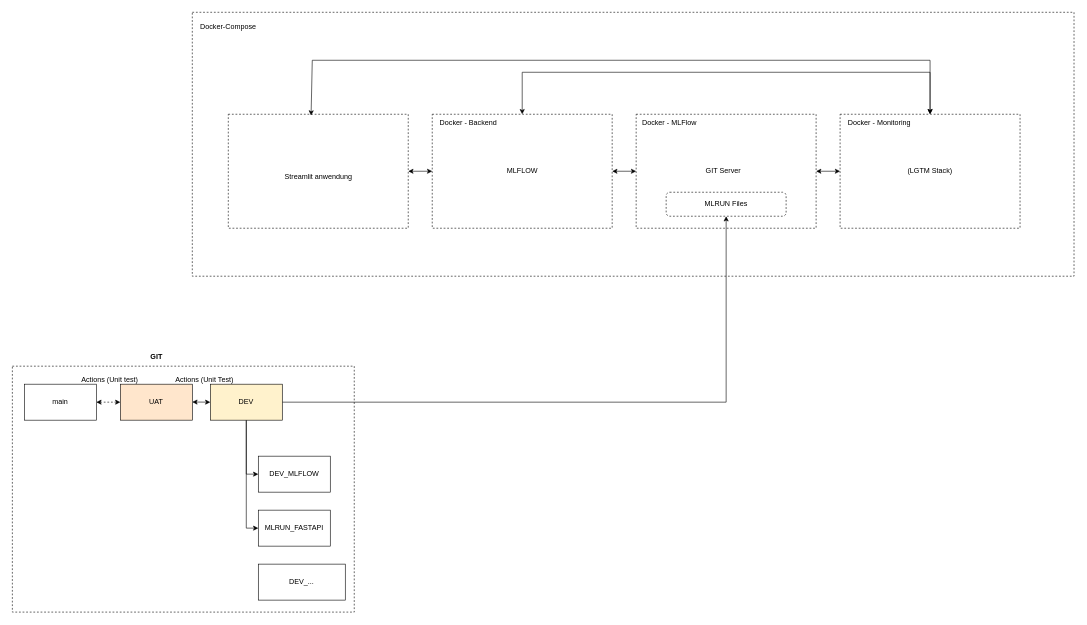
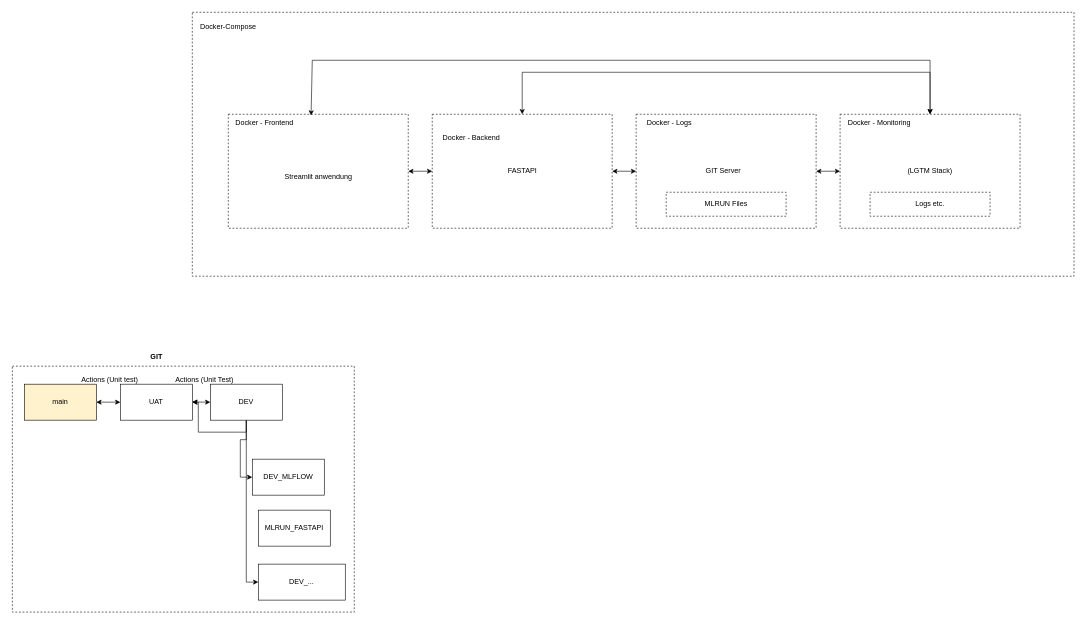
node "Docker - Frontend": added
node "Docker - Backend": moved (468, 123) -> (471, 138)
node "Docker - MLFlow": label "Docker - MLFlow" -> "Docker - Logs"
node "MLFLOW": label "MLFLOW" -> "FASTAPI"
node "MLRUN Files": shape rounded rectangle -> rectangle
node "Logs etc.": added
edge "DEV" -> "MLRUN Files": now "DEV" -> "DEV_..."
node "main": fillcolor #ffffff -> #fff2cc
edge "main" -- "UAT": style dashed -> solid
node "UAT": fillcolor #ffe6cc -> #ffffff
node "DEV": fillcolor #fff2cc -> #ffffff
node "DEV_MLFLOW": moved (294, 474) -> (288, 477)
edge "DEV" -> "MLRUN_FASTAPI": now "DEV" -> "UAT"
